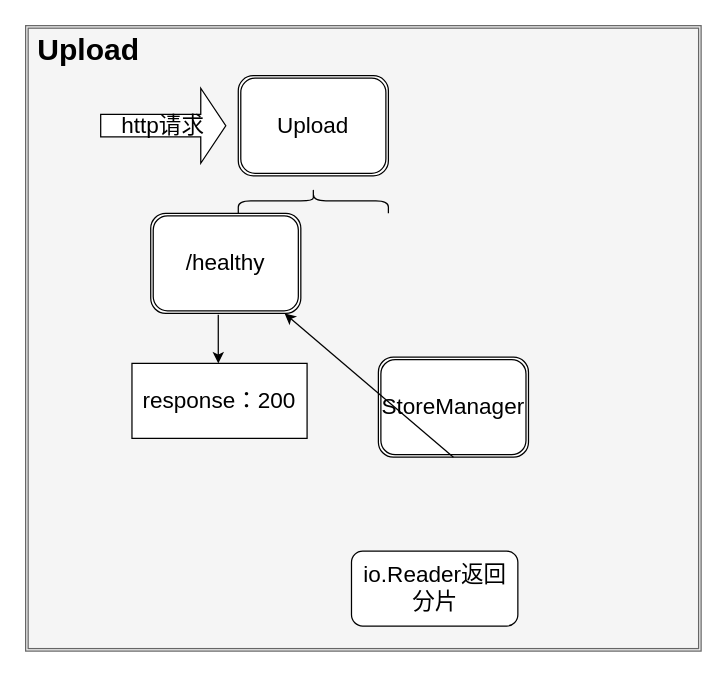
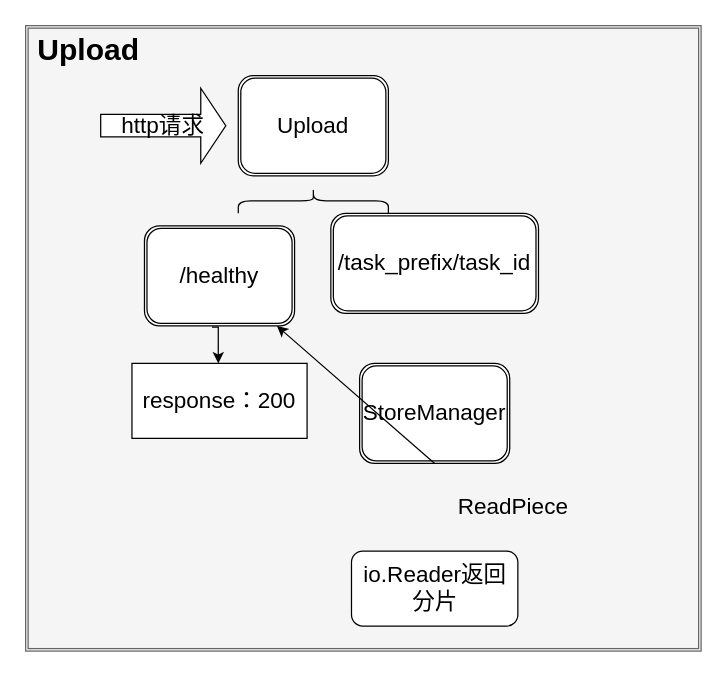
node "/healthy": moved (226, 263) -> (219, 276)
node "/task_prefix/task_id": added
node "StoreManager": moved (453, 407) -> (434, 413)
node "ReadPiece": added
